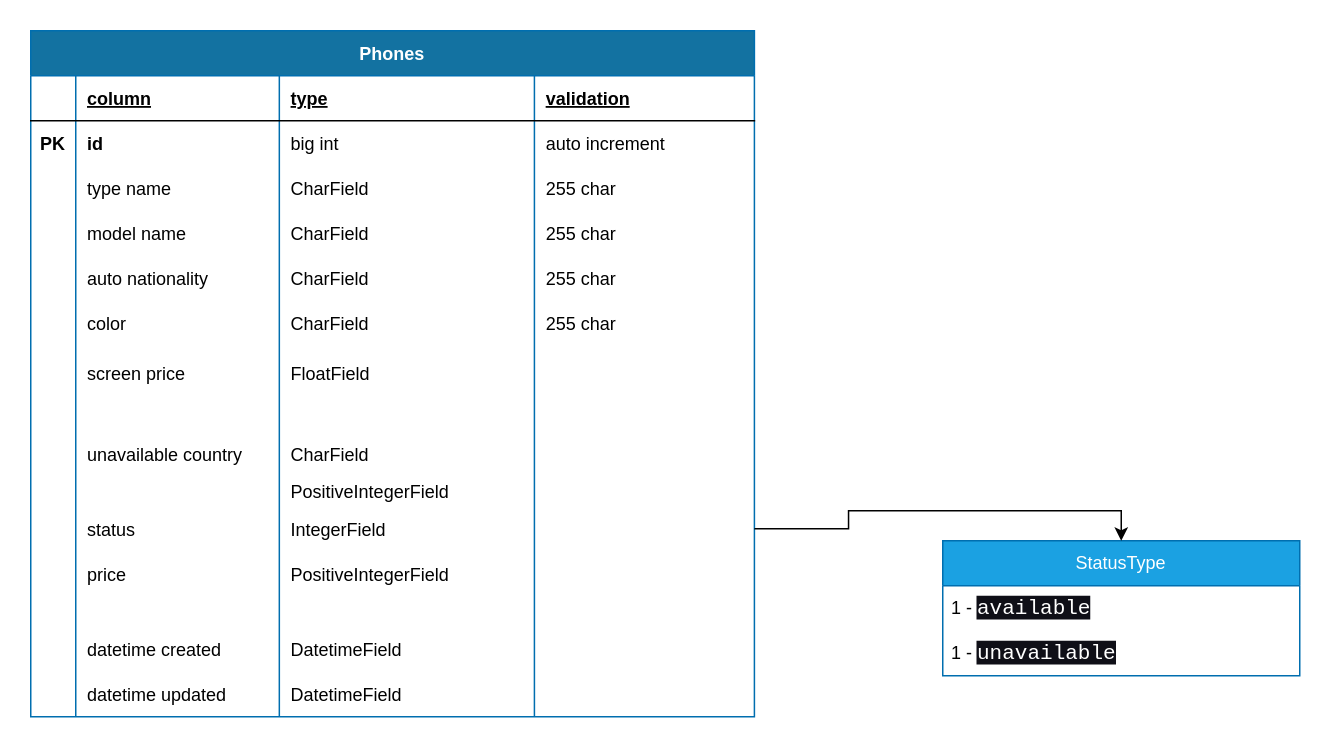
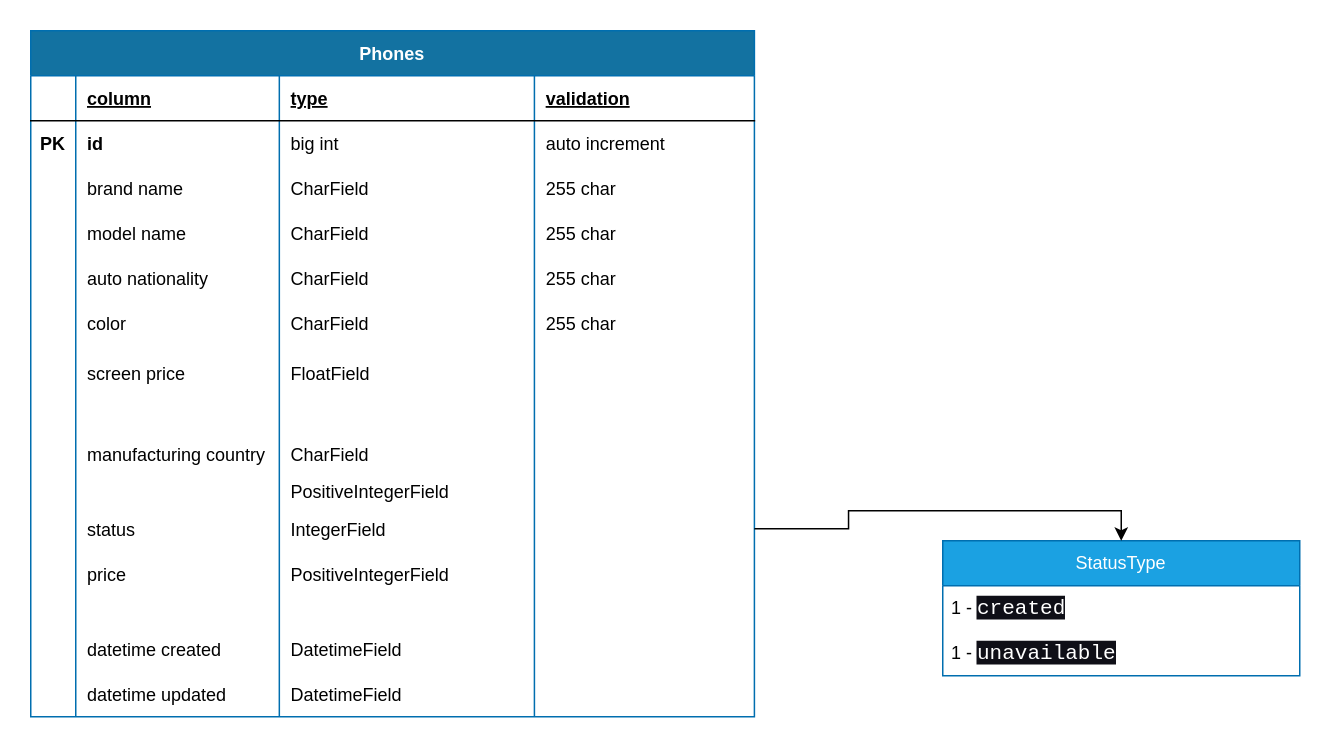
node "type name": label "type name" -> "brand name"
node "unavailable country": label "unavailable country" -> "manufacturing country"
node "1 - available": label "1 - available" -> "1 - created"
